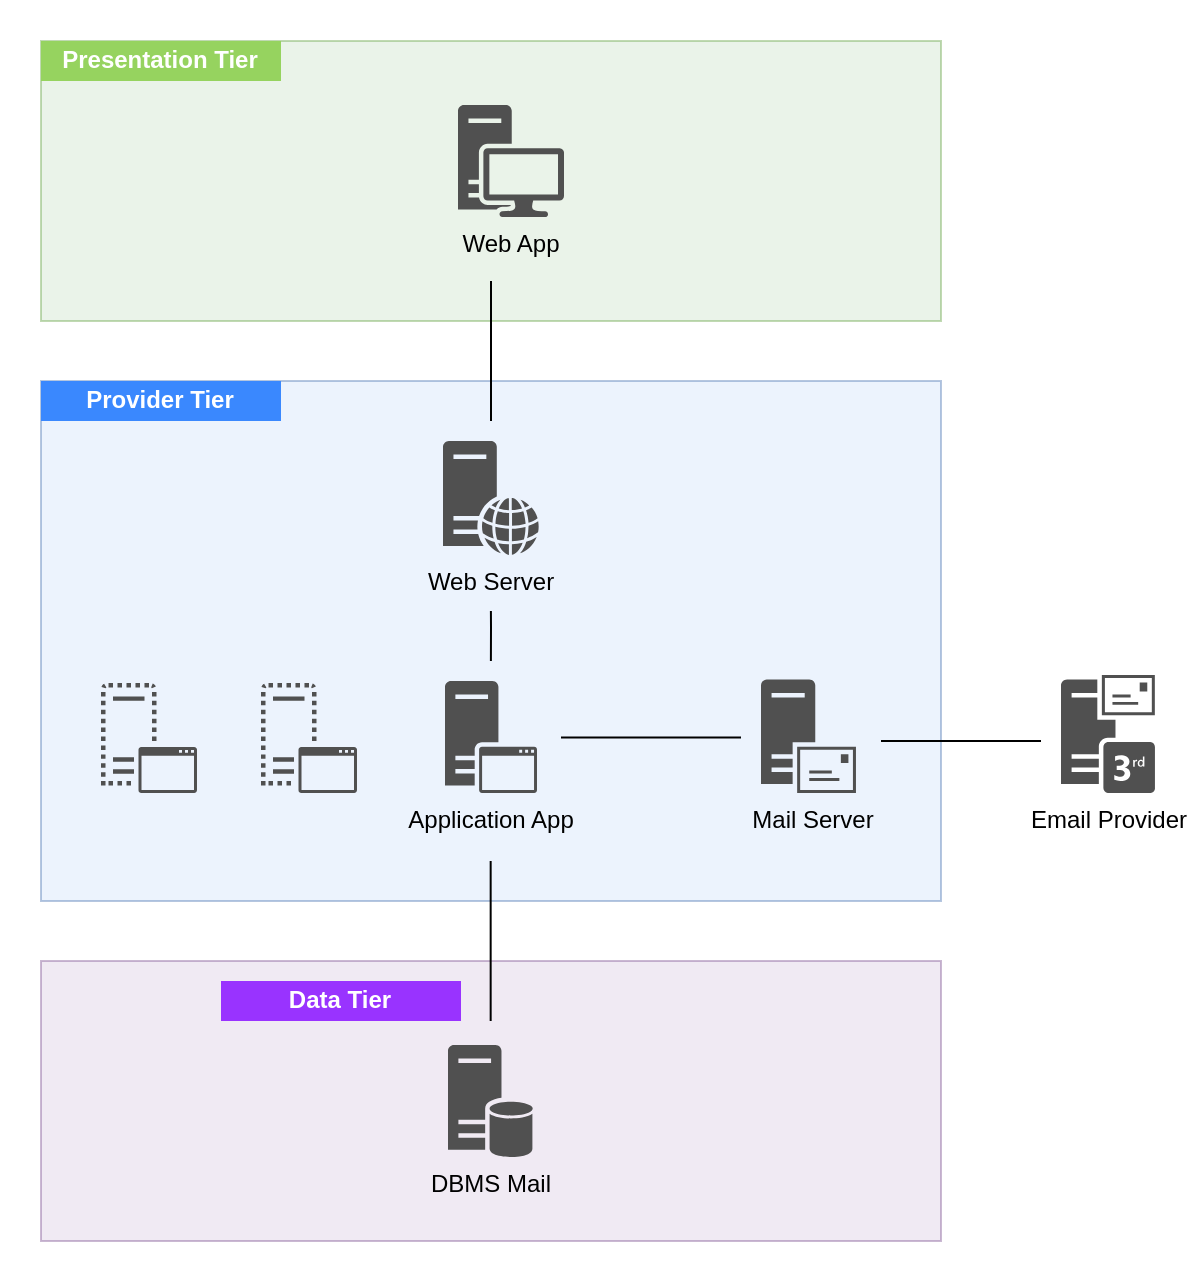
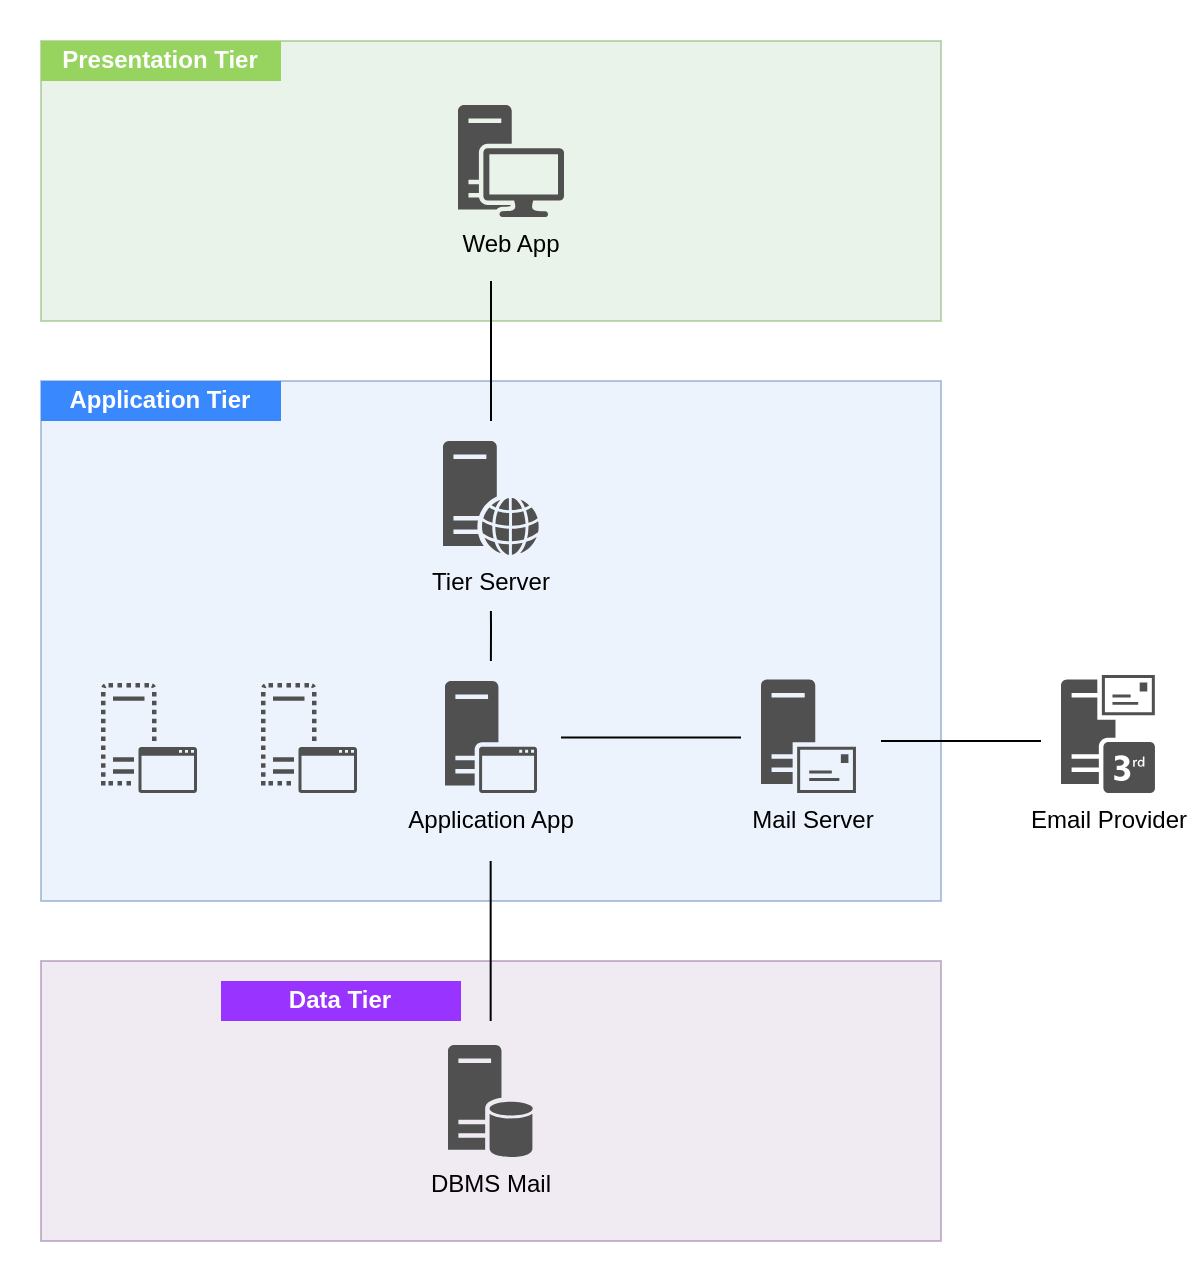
node "Provider Tier": label "Provider Tier" -> "Application Tier"
node "Web Server": label "Web Server" -> "Tier Server"
